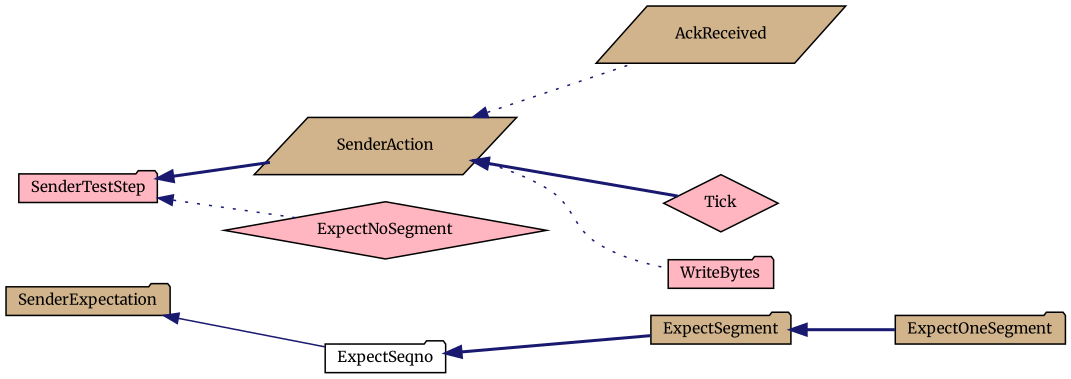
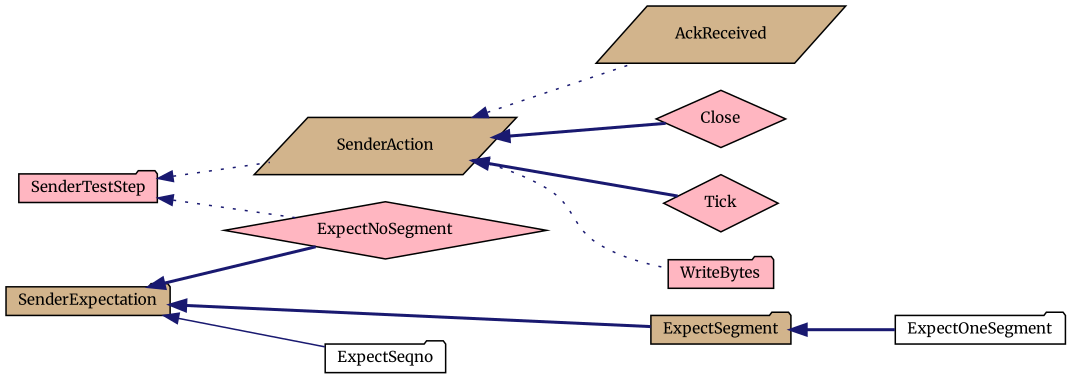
node "Close": added
edge "SenderAction" -> "SenderTestStep": style bold -> dotted
edge "ExpectNoSegment" -> "SenderExpectation": added
node "ExpectOneSegment": fillcolor tan -> white
edge "ExpectSegment" -> "ExpectSeqno": now "ExpectSegment" -> "SenderExpectation"
